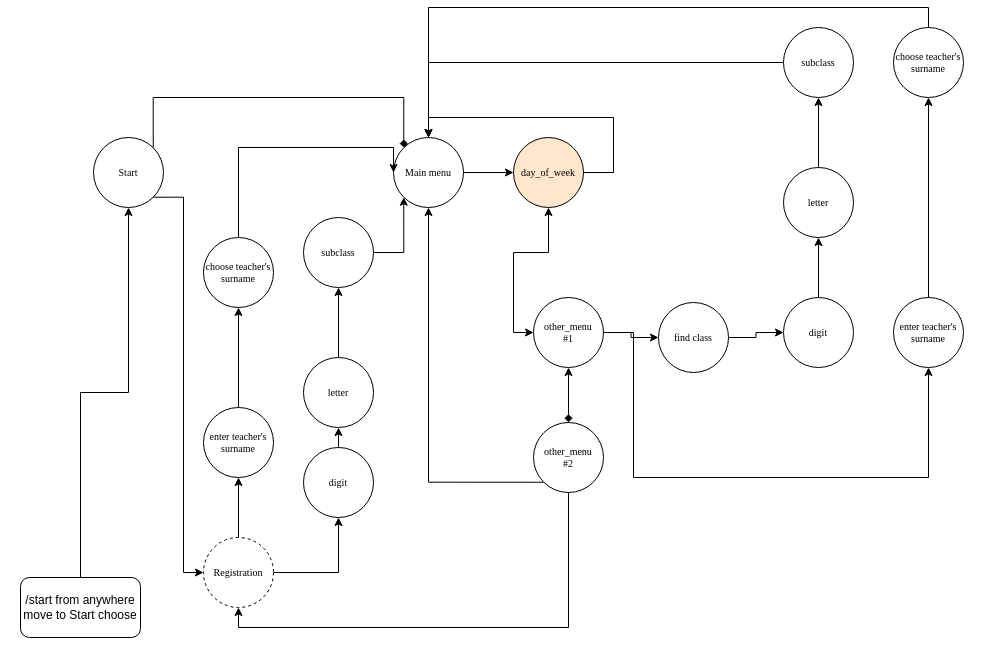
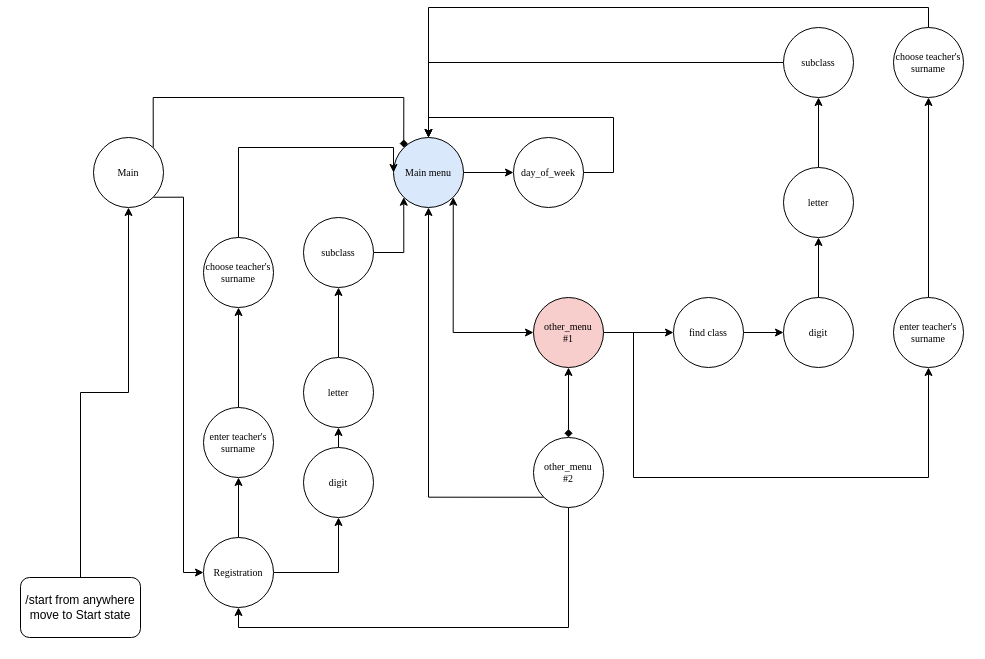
node "Start": label "Start" -> "Main"
node "Main menu": fillcolor #ffffff -> #dae8fc
node "day_of_week": fillcolor #ffe6cc -> #ffffff
edge "day_of_week" -- "other_menu #1": now "Main menu" -- "other_menu #1"
node "other_menu #1": fillcolor #ffffff -> #f8cecc
node "find class": moved (694, 338) -> (709, 333)
node "other_menu #2": moved (569, 458) -> (569, 473)
node "Registration": style dashed -> solid
node "/start from anywhere move to Start choose": label "/start from anywhere move to Start choose" -> "/start from anywhere move to Start state"
